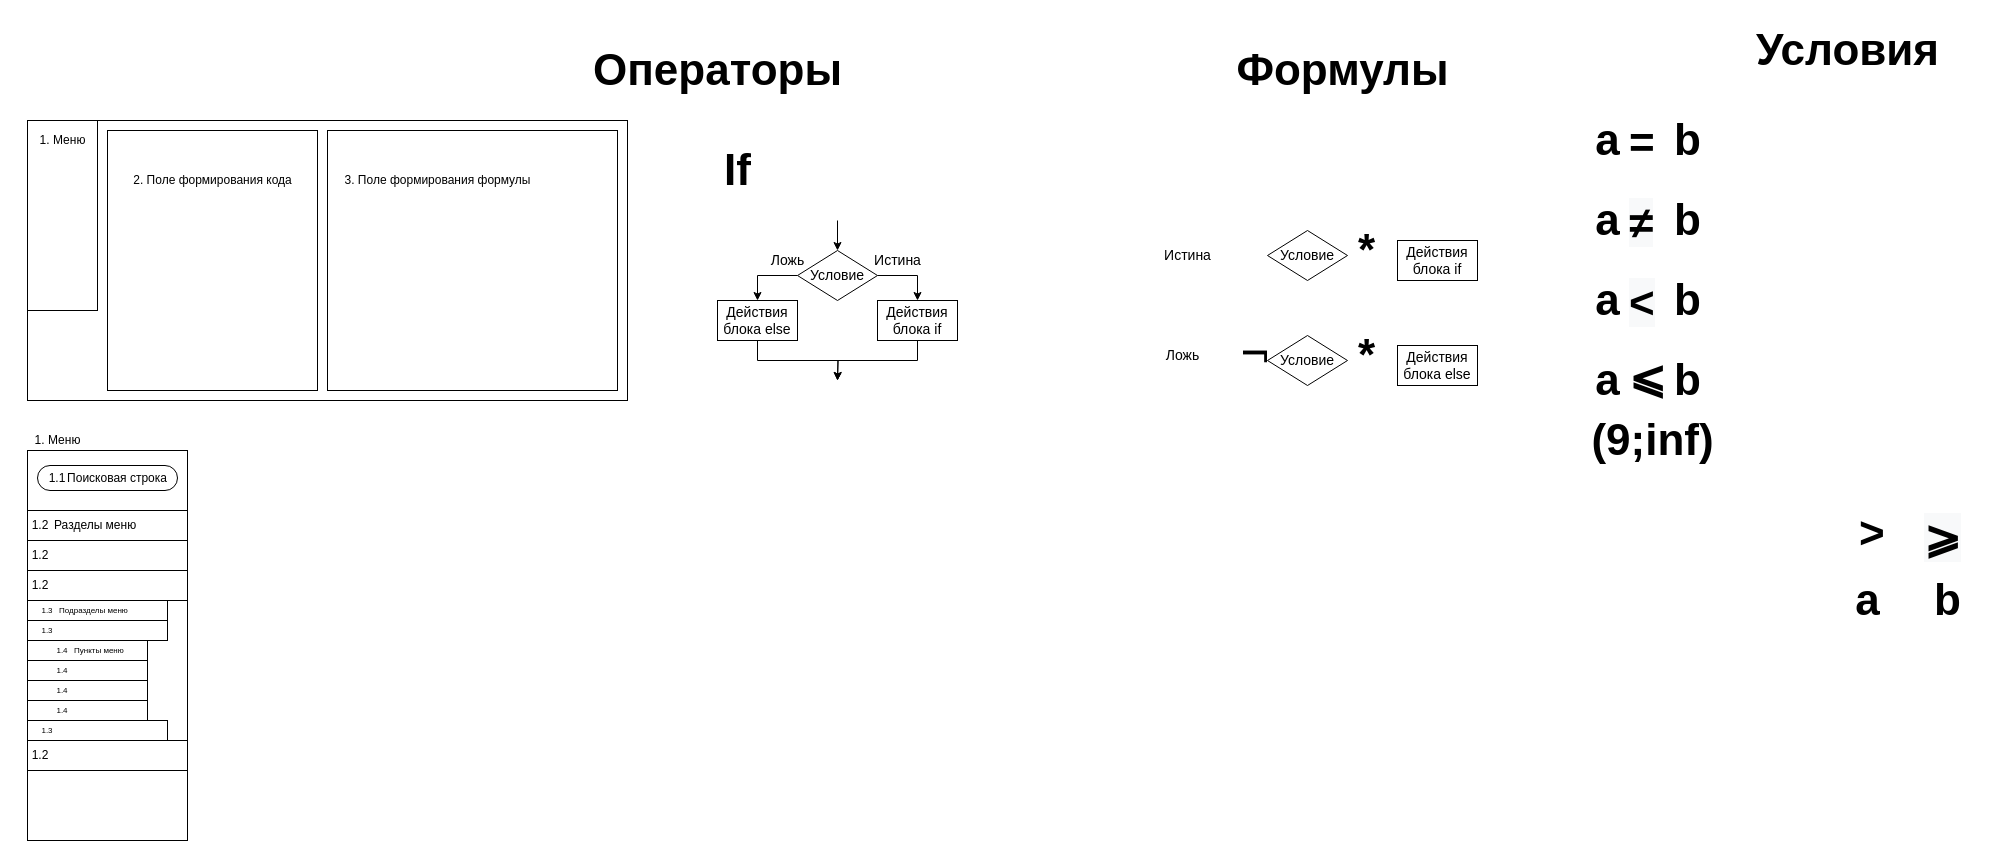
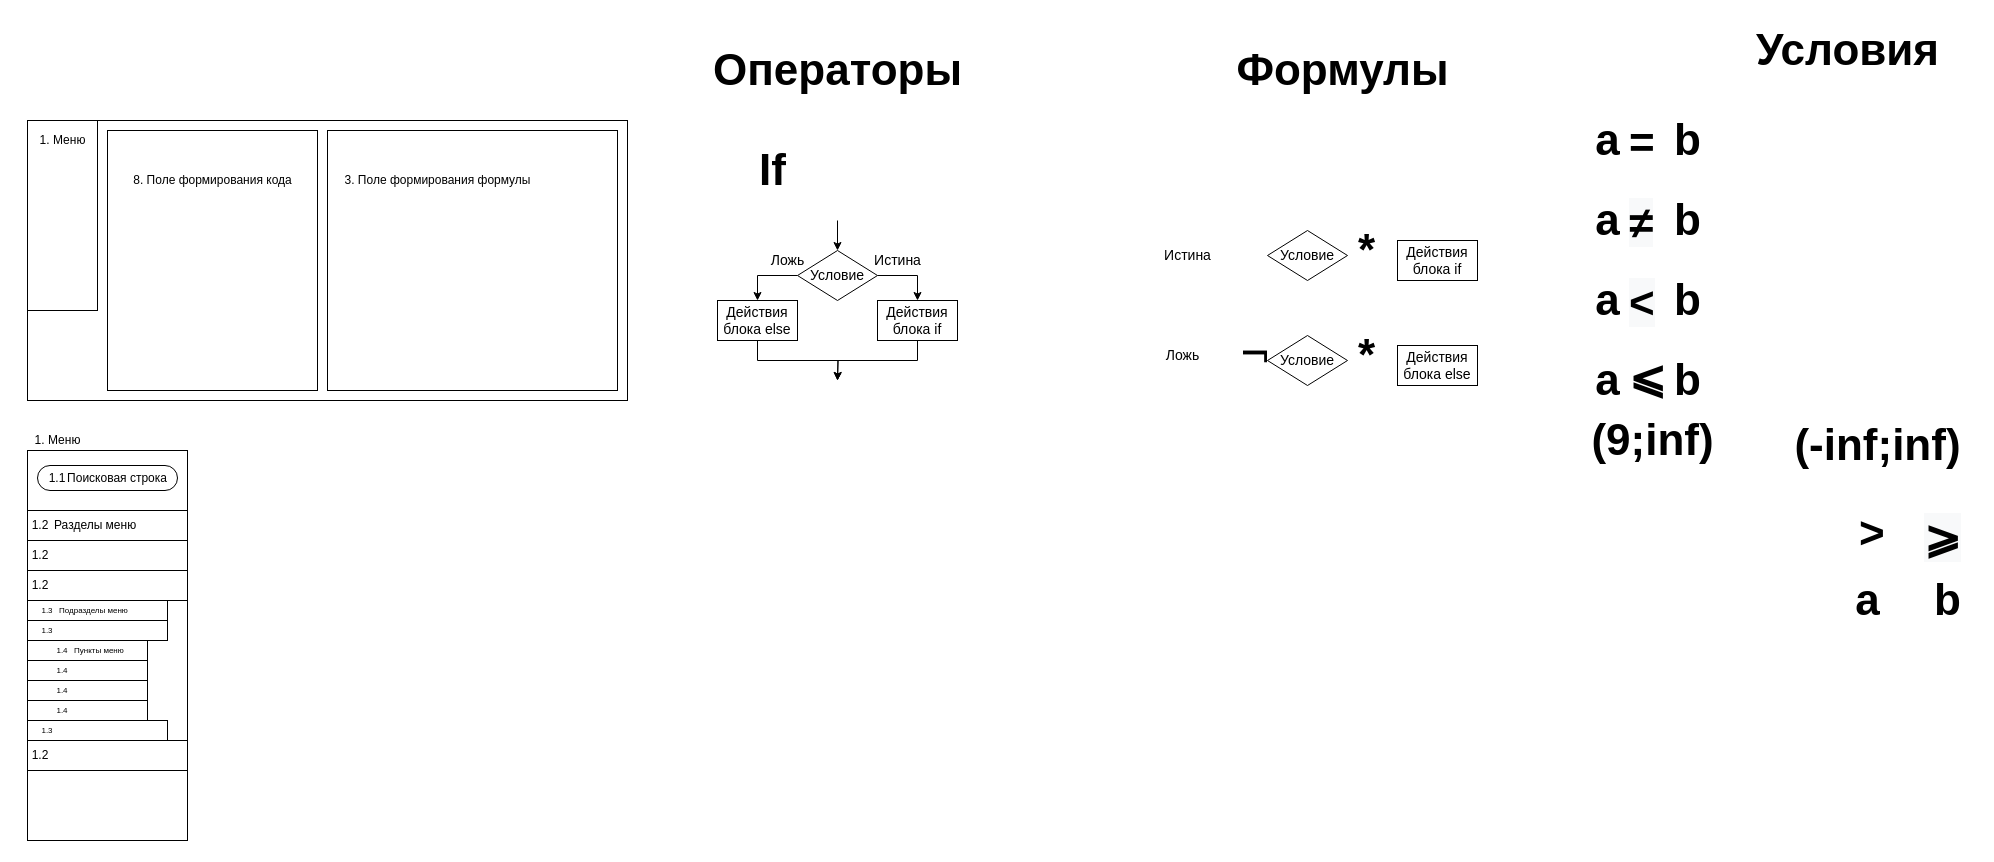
node "Операторы": moved (718, 71) -> (838, 71)
node "If": moved (738, 171) -> (773, 171)
node "2. Поле формирования кода": label "2. Поле формирования кода" -> "8. Поле формирования кода"
node "(-inf;inf)": added
